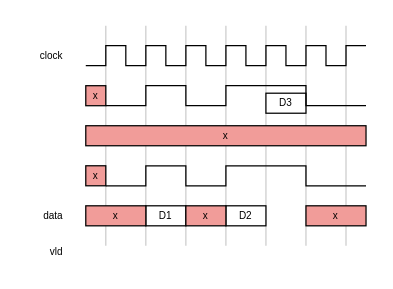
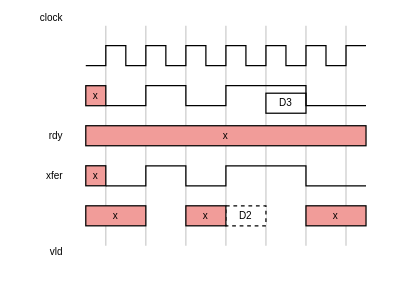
node "clock": moved (46, 56) -> (46, 18)
node "rdy": added
node "xfer": added
node "data": removed
node "D1": removed
node "D2": style solid -> dashed
